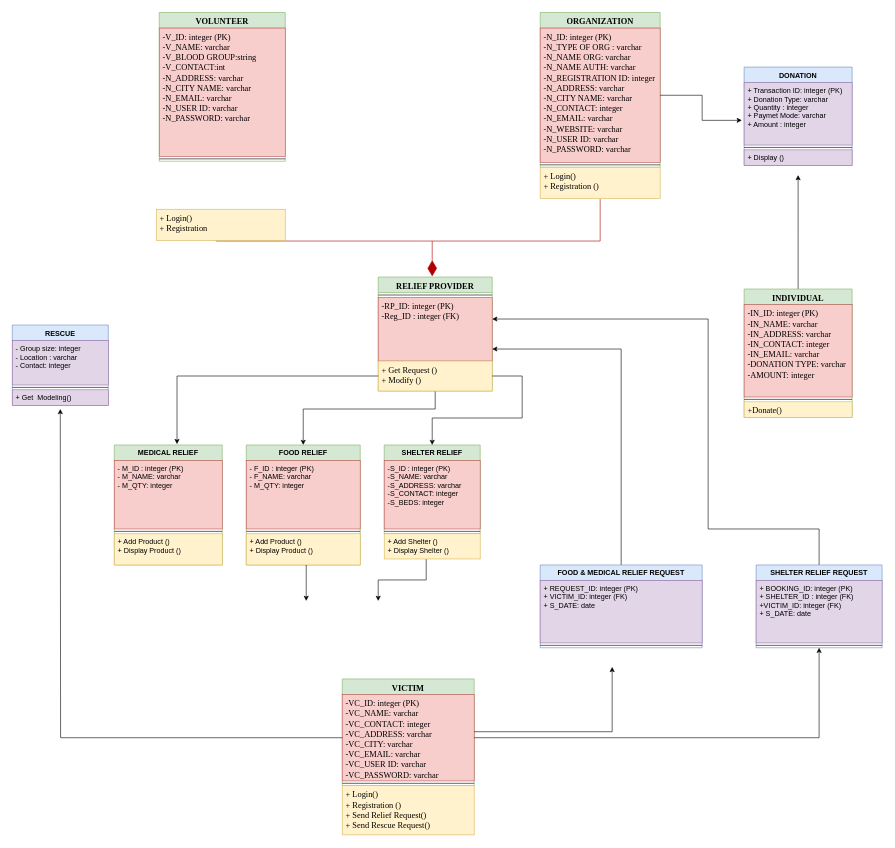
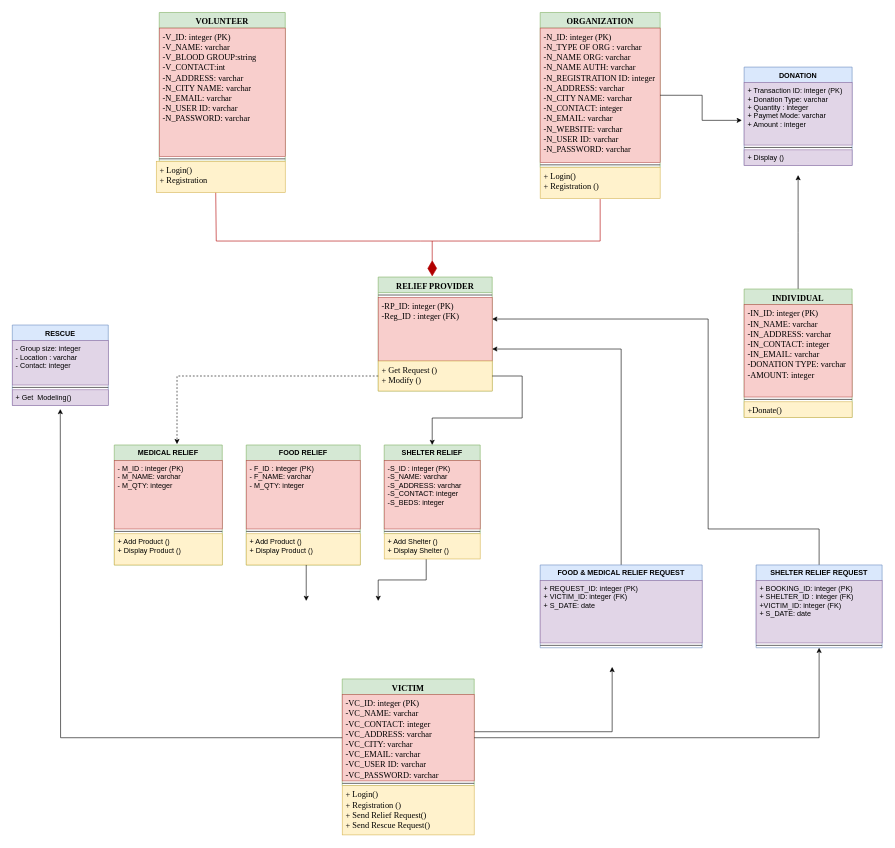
node "+ Login() + Registration": moved (221, 225) -> (221, 177)
edge "+ Get Request () + Modify ()" -> "MEDICAL RELIEF": style solid -> dashed
edge "RELIEF PROVIDER" -> "FOOD RELIEF": removed
